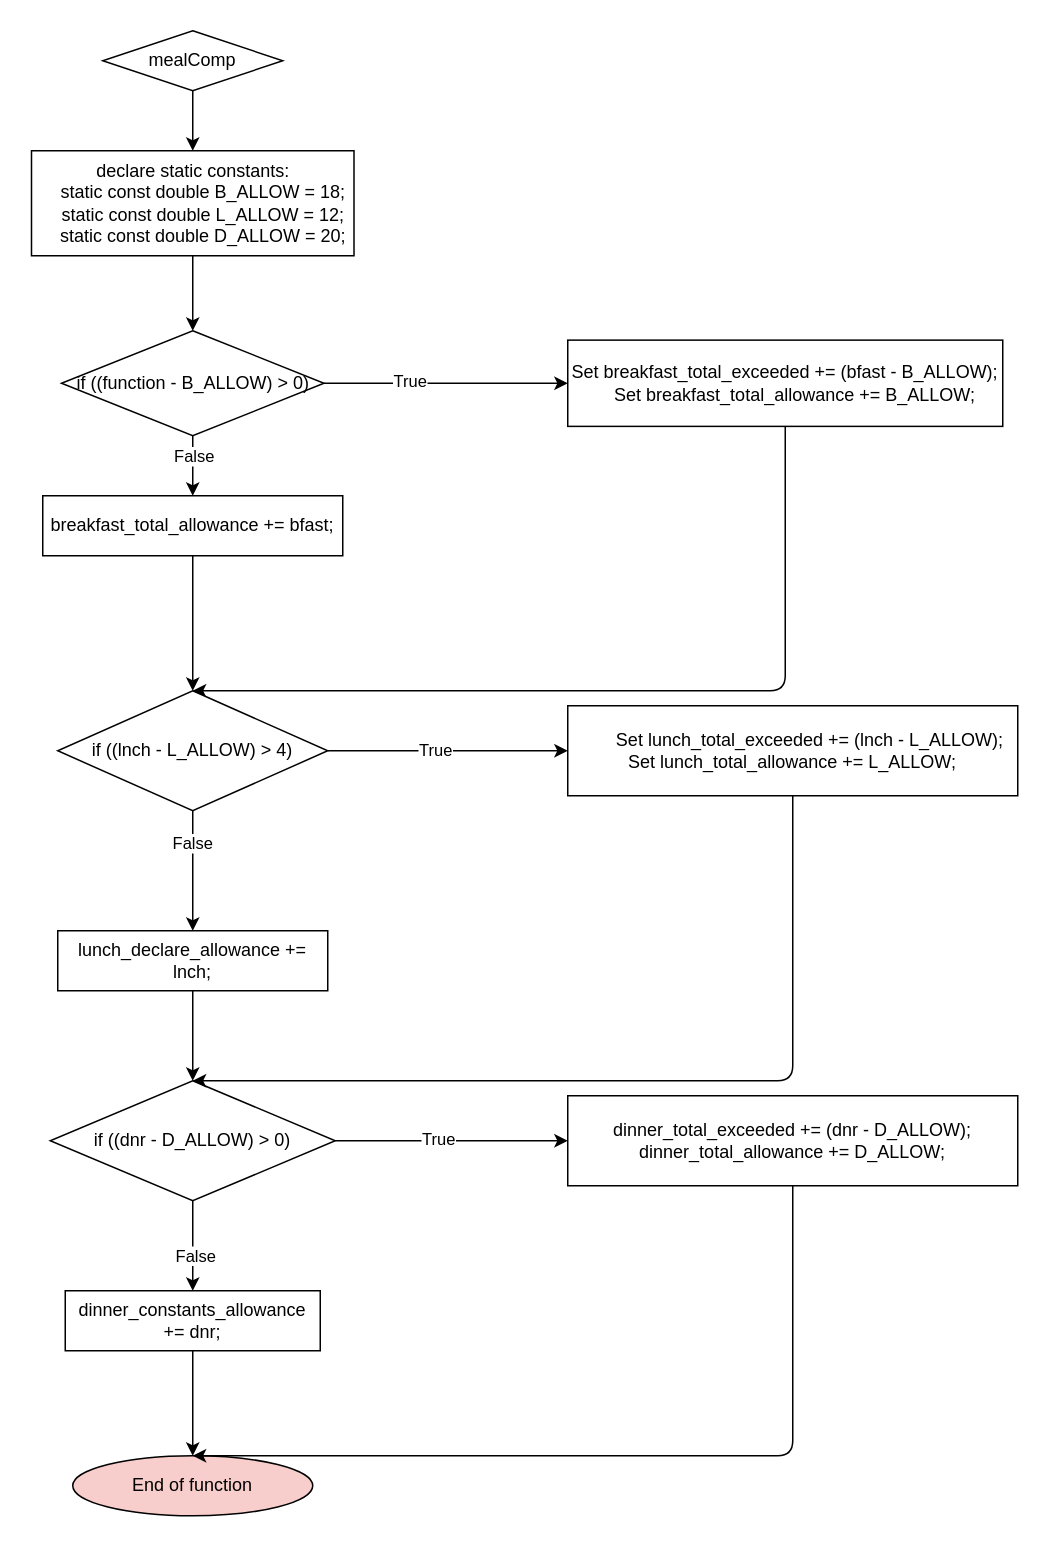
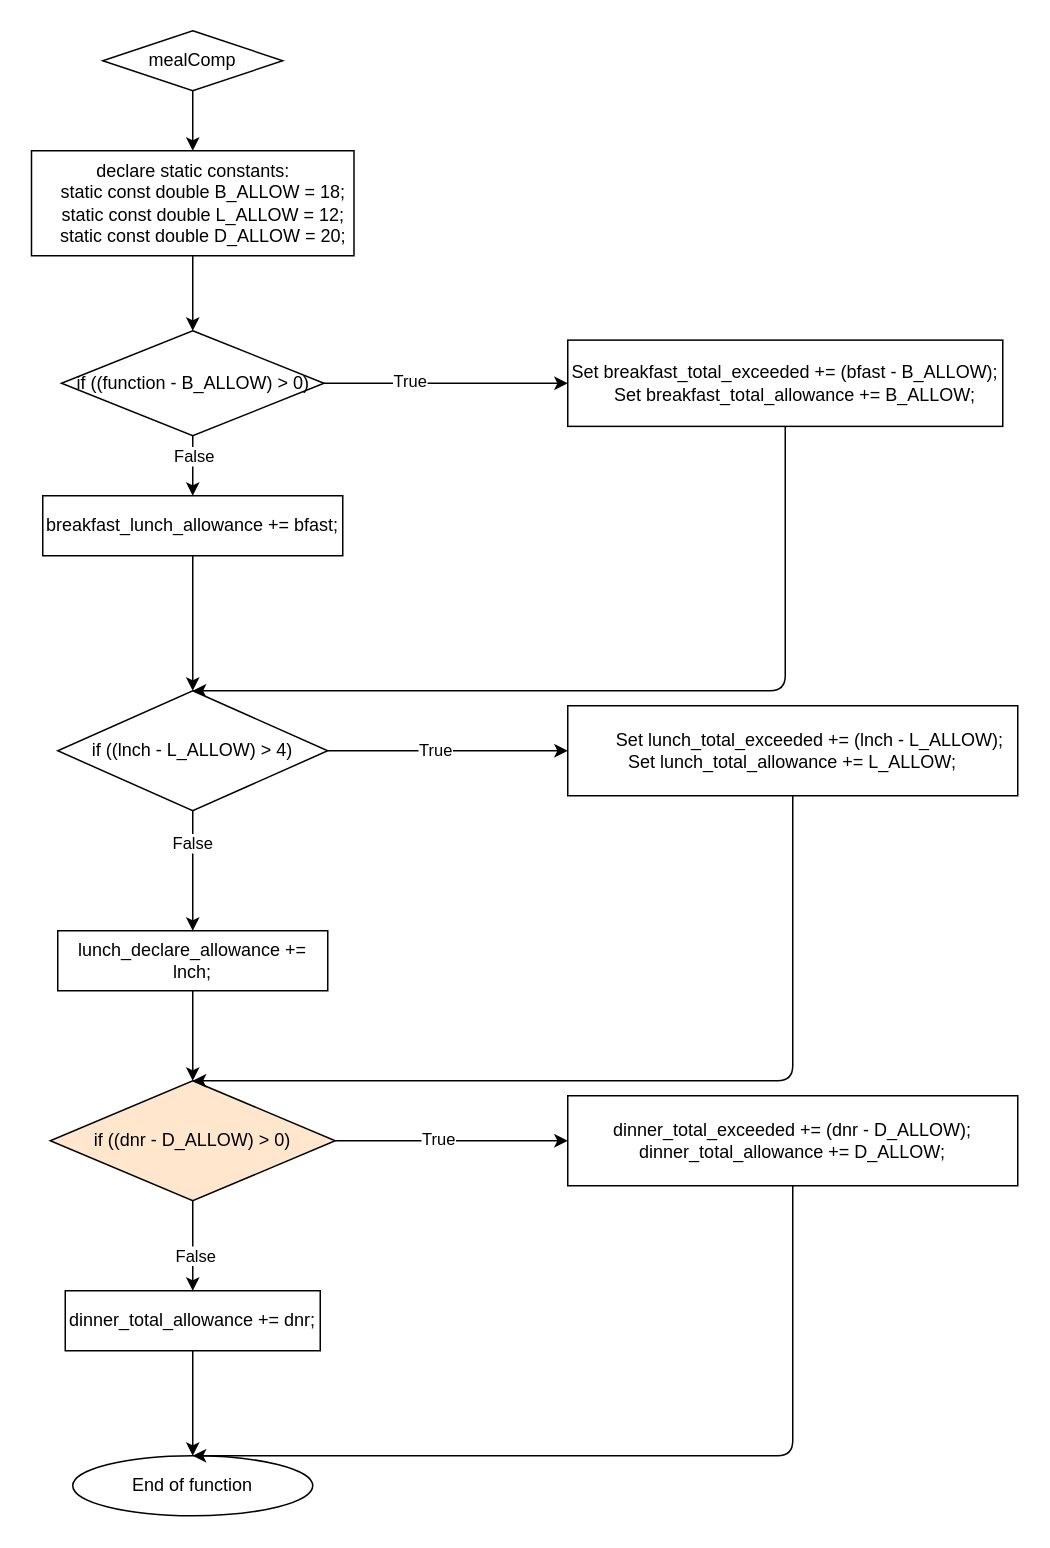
node "breakfast_total_allowance += bfast;": label "breakfast_total_allowance += bfast;" -> "breakfast_lunch_allowance += bfast;"
node "if ((dnr - D_ALLOW) > 0)": fillcolor #ffffff -> #ffe6cc
node "dinner_constants_allowance += dnr;": label "dinner_constants_allowance += dnr;" -> "dinner_total_allowance += dnr;"
node "End of function": fillcolor #f8cecc -> #ffffff
